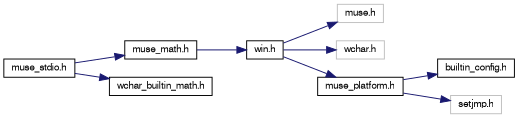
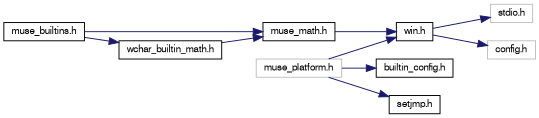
node "muse.h": label "muse.h" -> "stdio.h"
edge "wchar_builtin_math.h" -> "muse_math.h": added
node "wchar.h": label "wchar.h" -> "config.h"
edge "win.h" -> "muse_platform.h": reversed
node "muse_stdio.h": label "muse_stdio.h" -> "muse_builtins.h"
node "muse_platform.h": color black -> grey75
node "setjmp.h": color grey75 -> black
